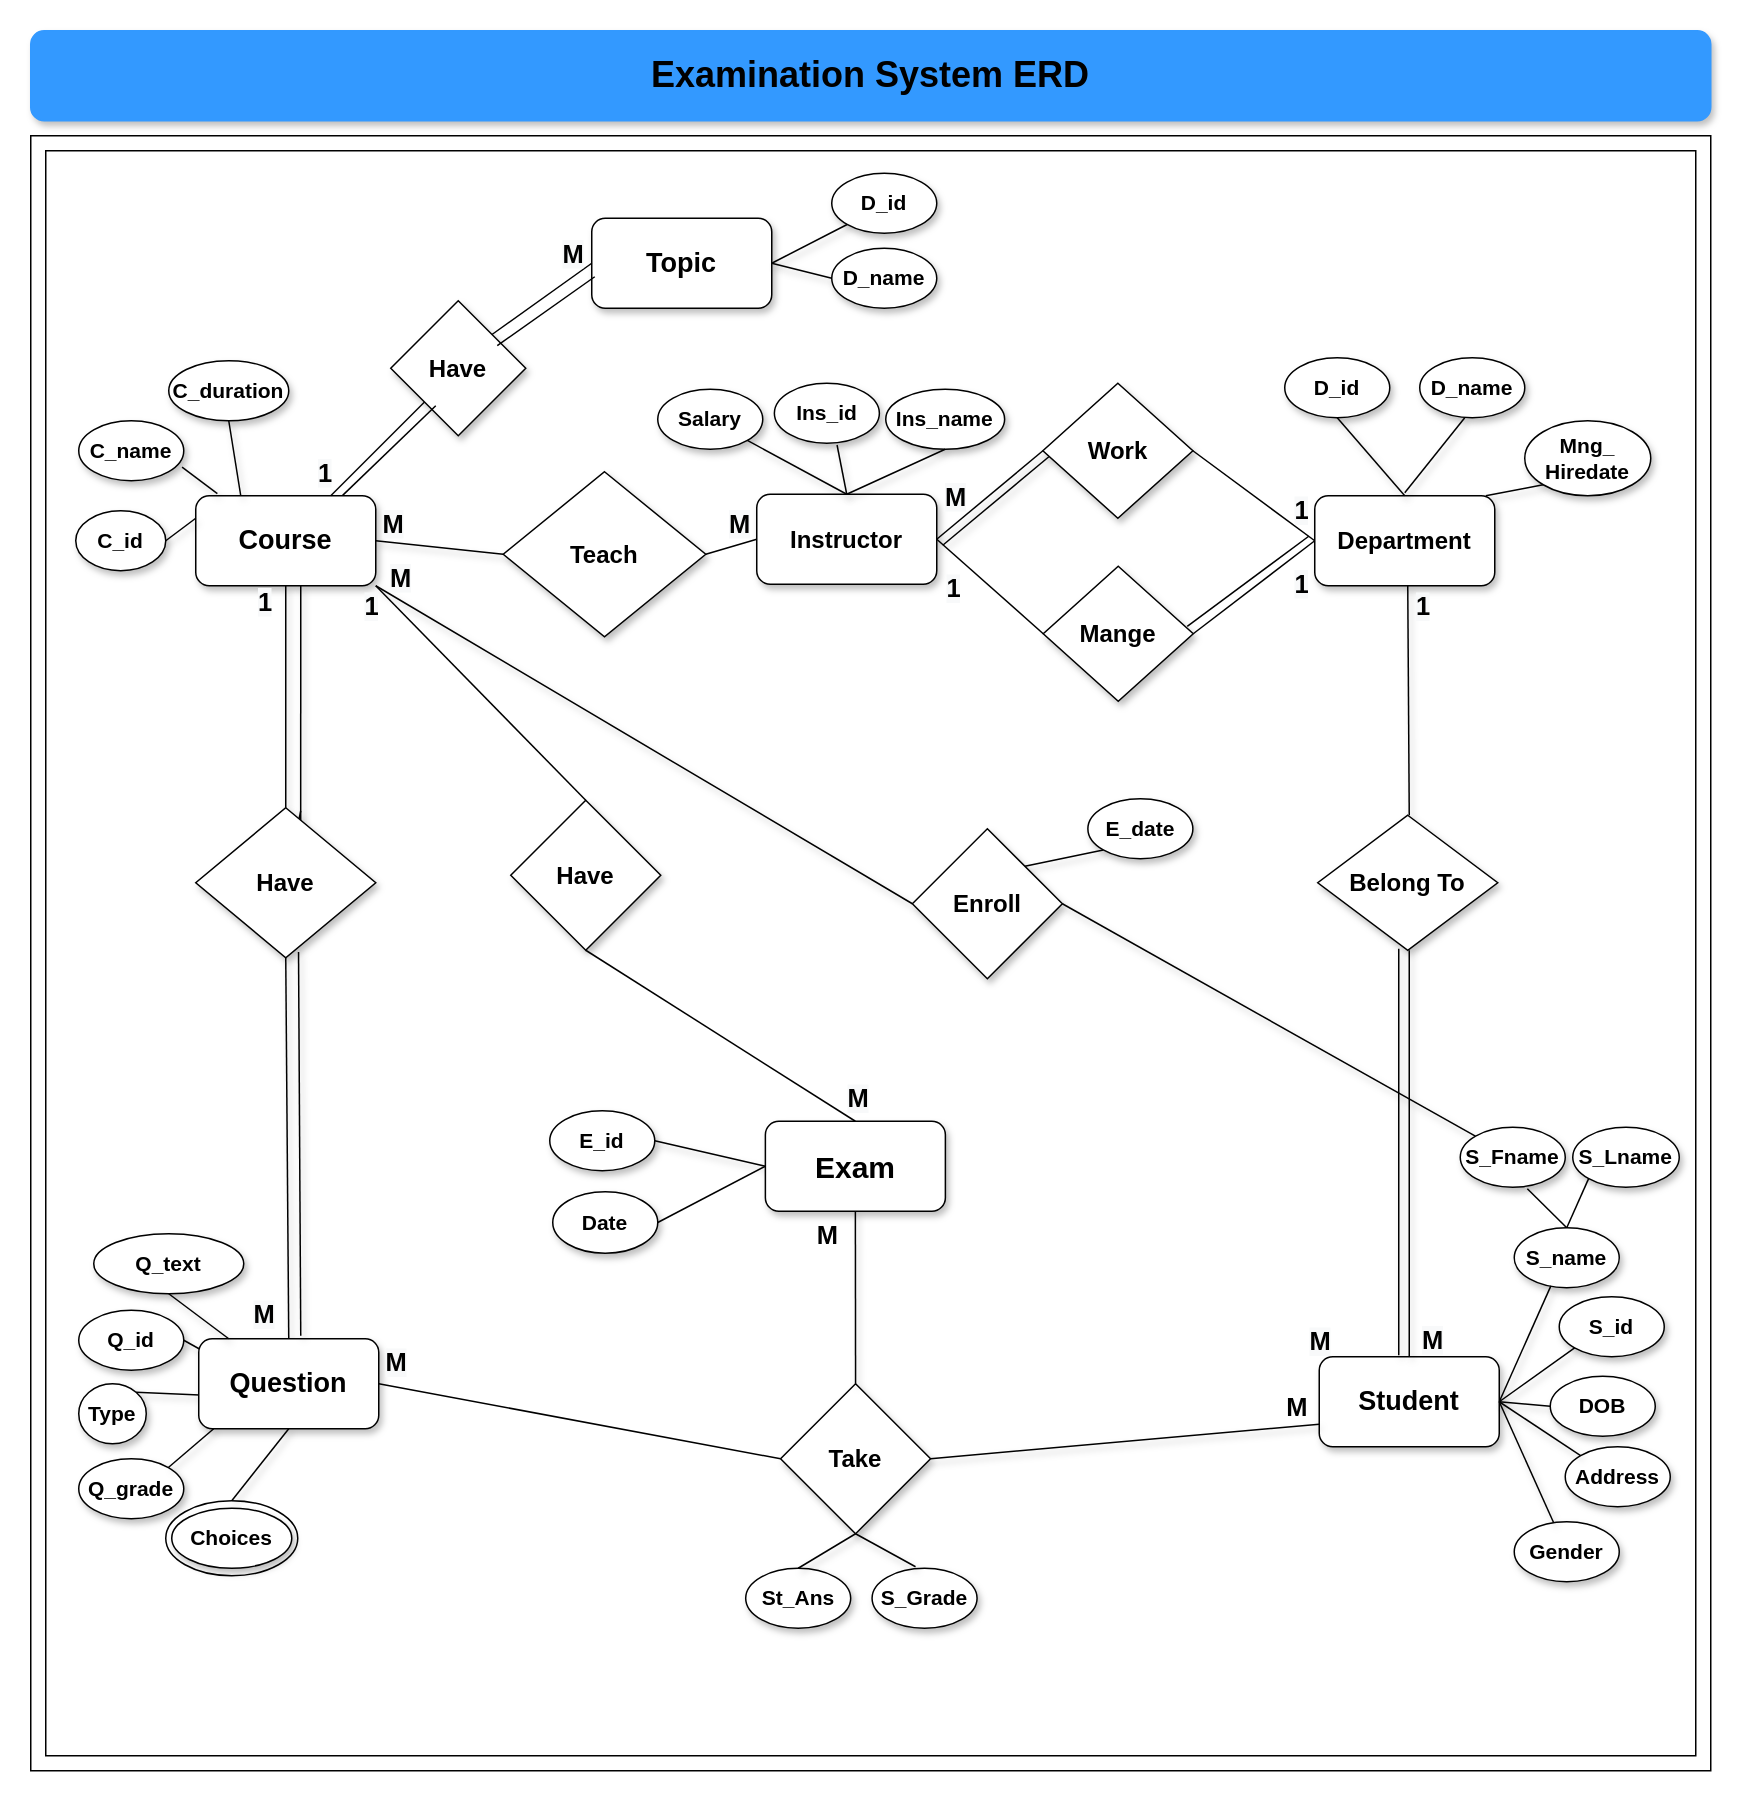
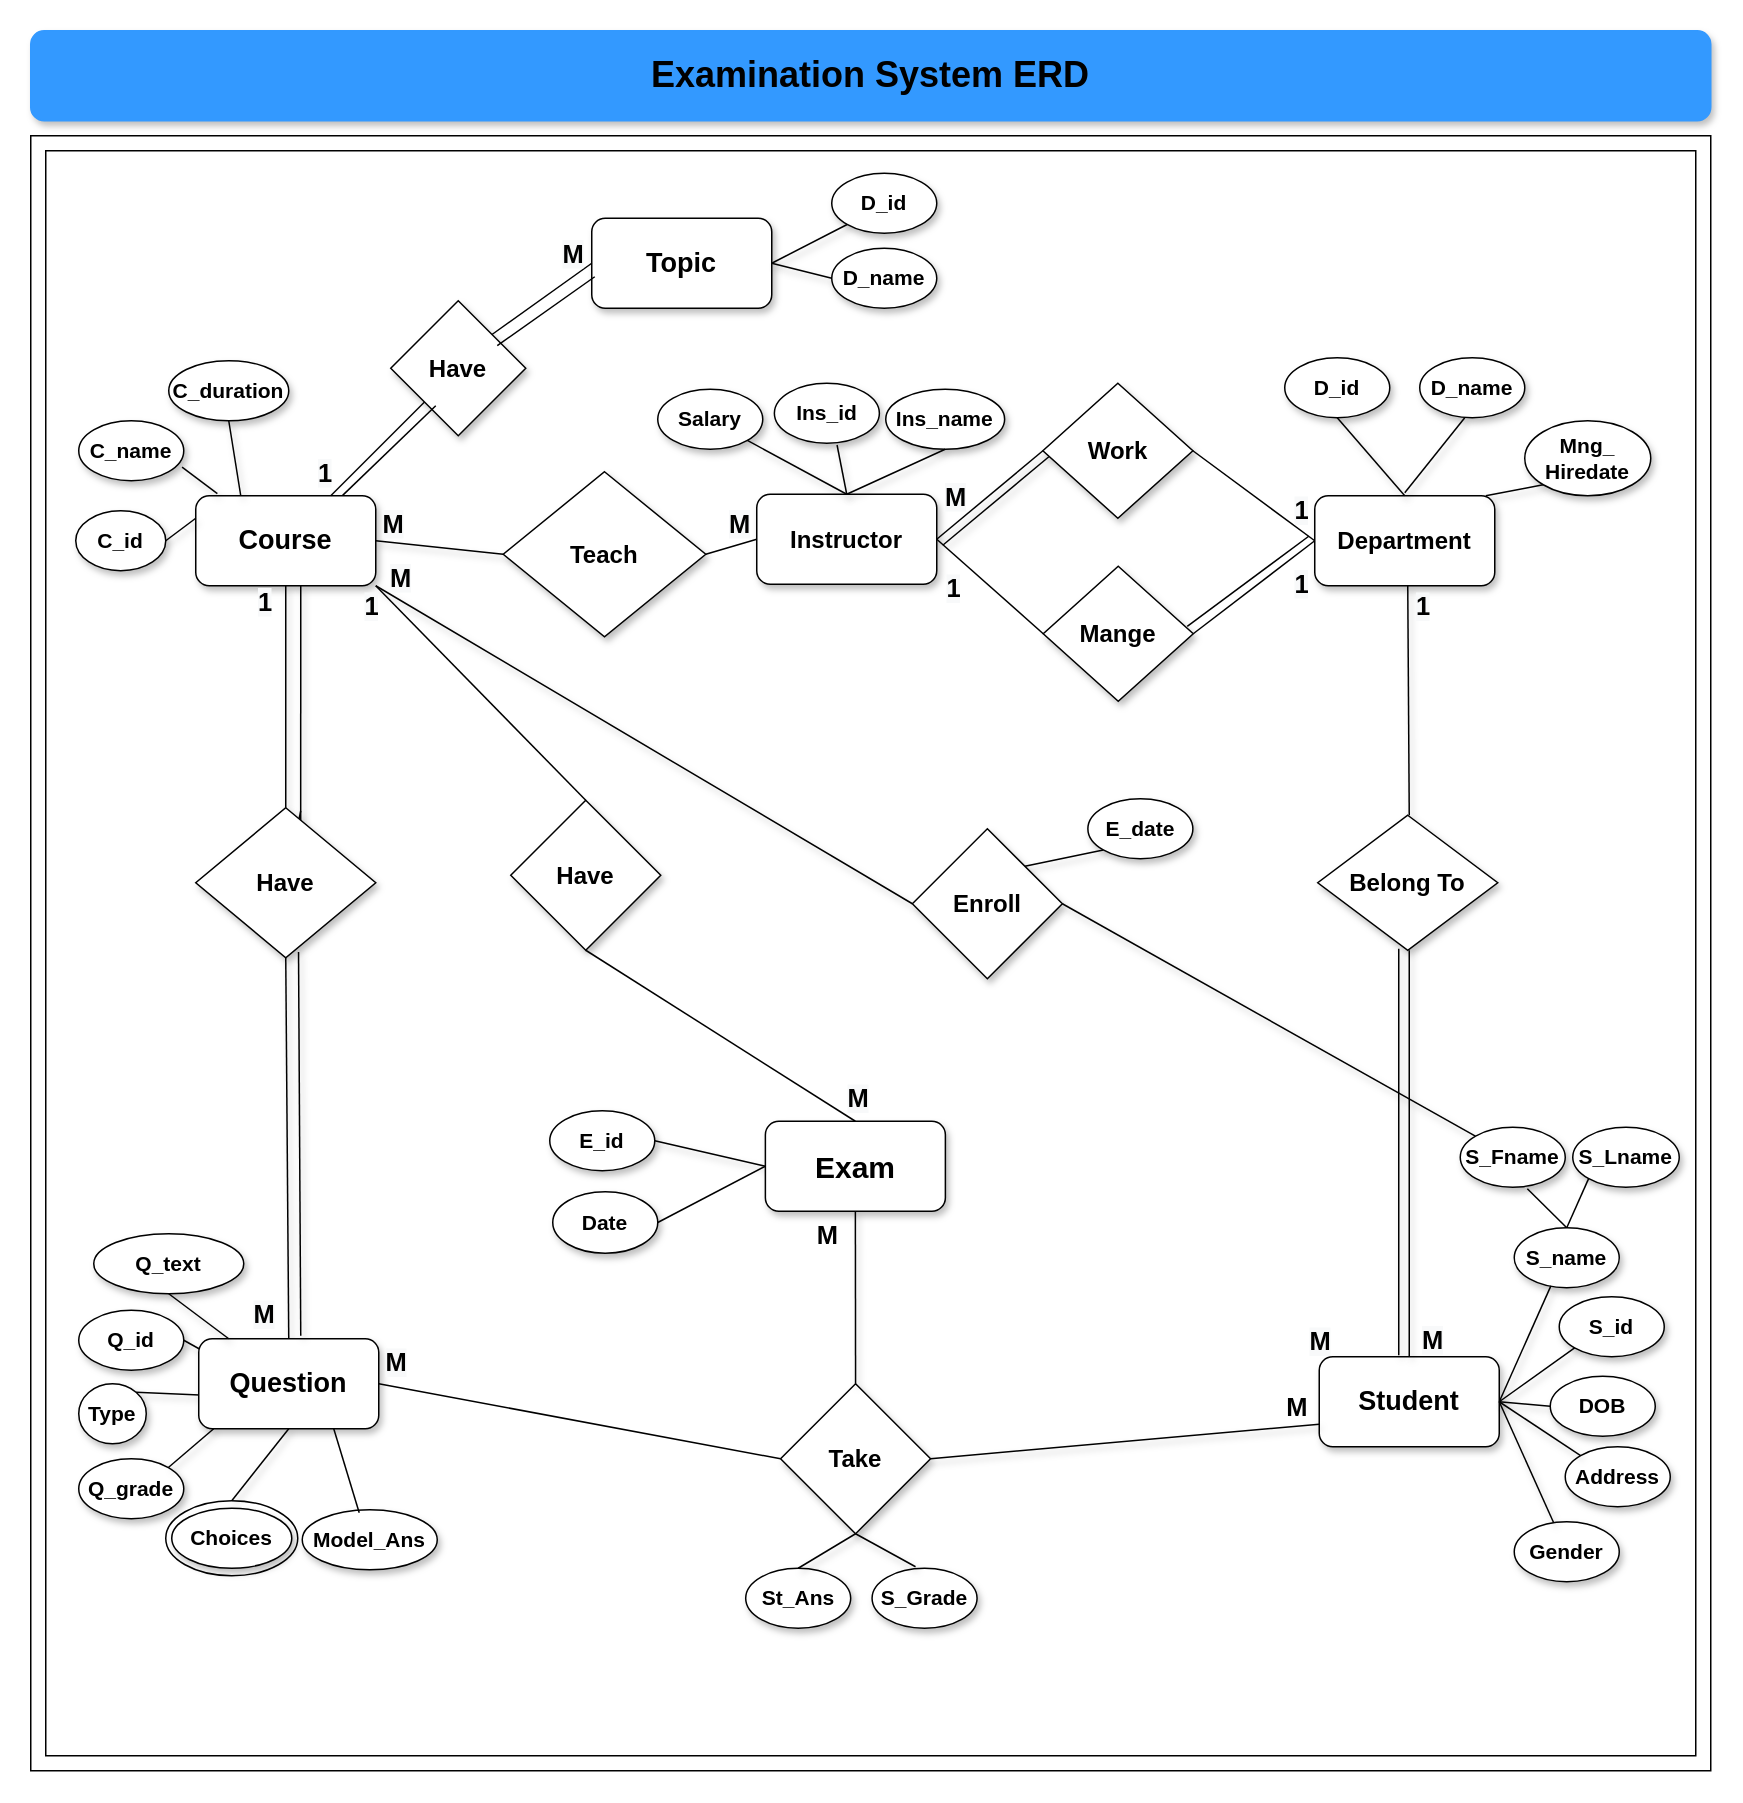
edge "Question" -- "Model_Ans": added
node "Model_Ans": added
